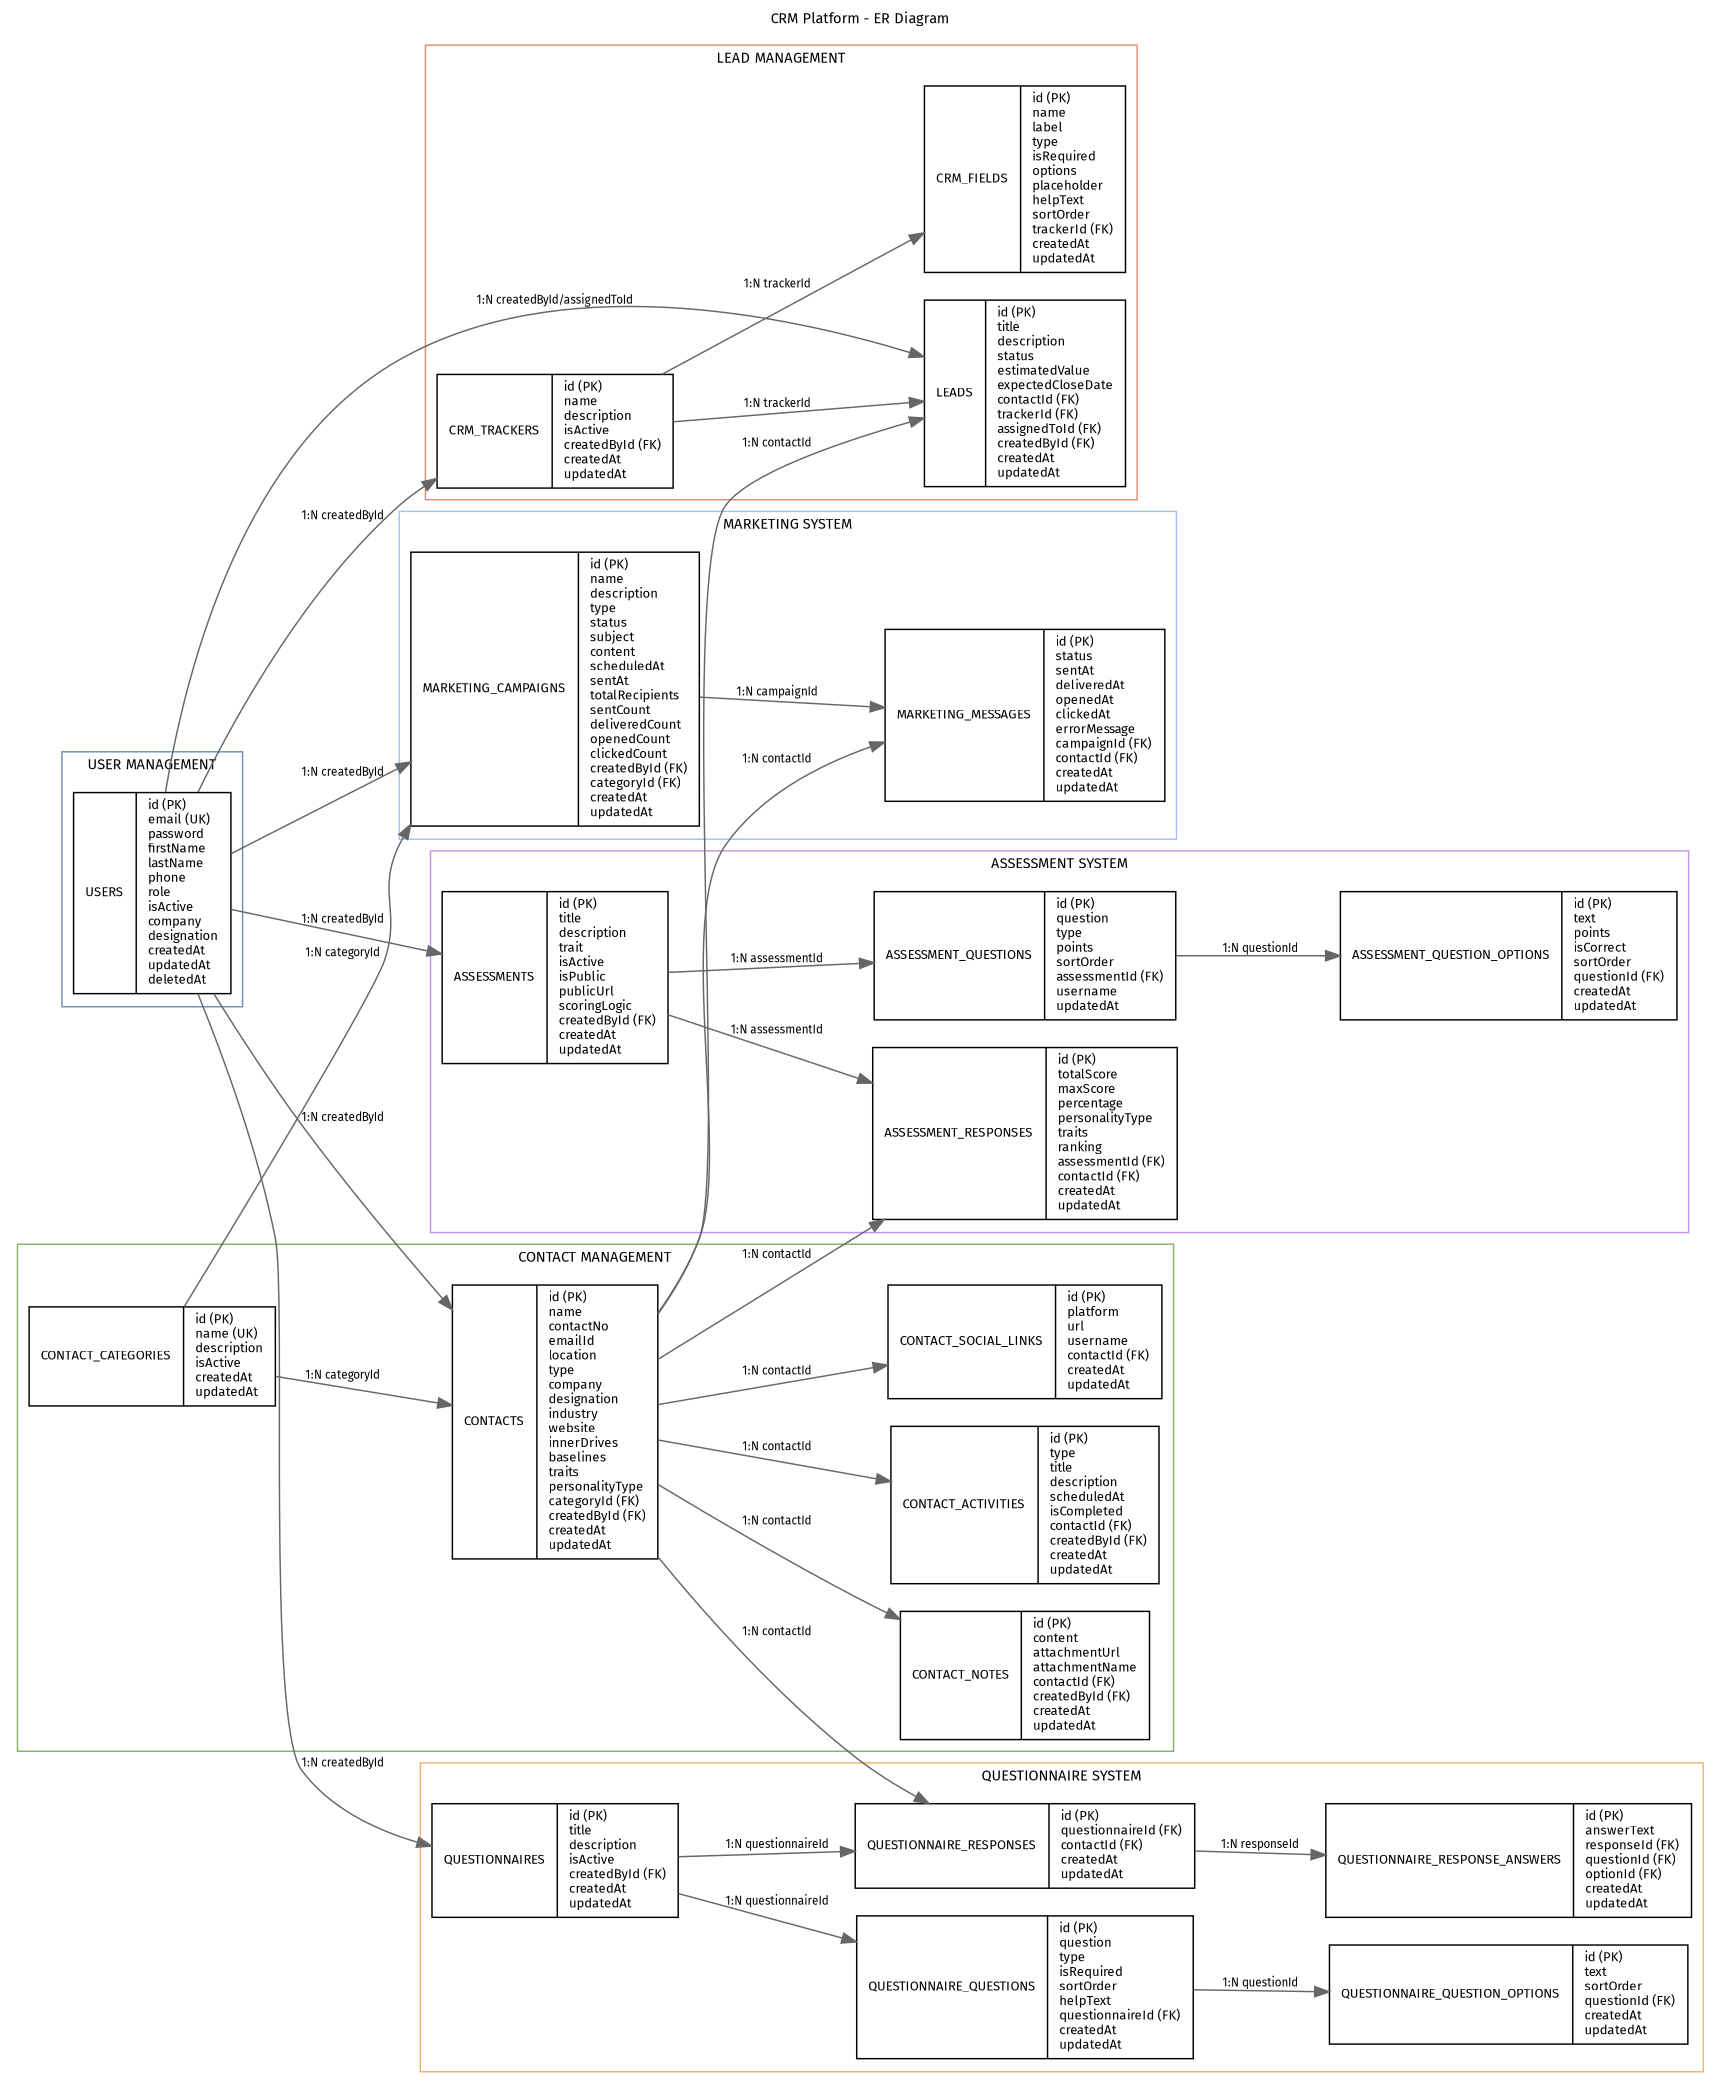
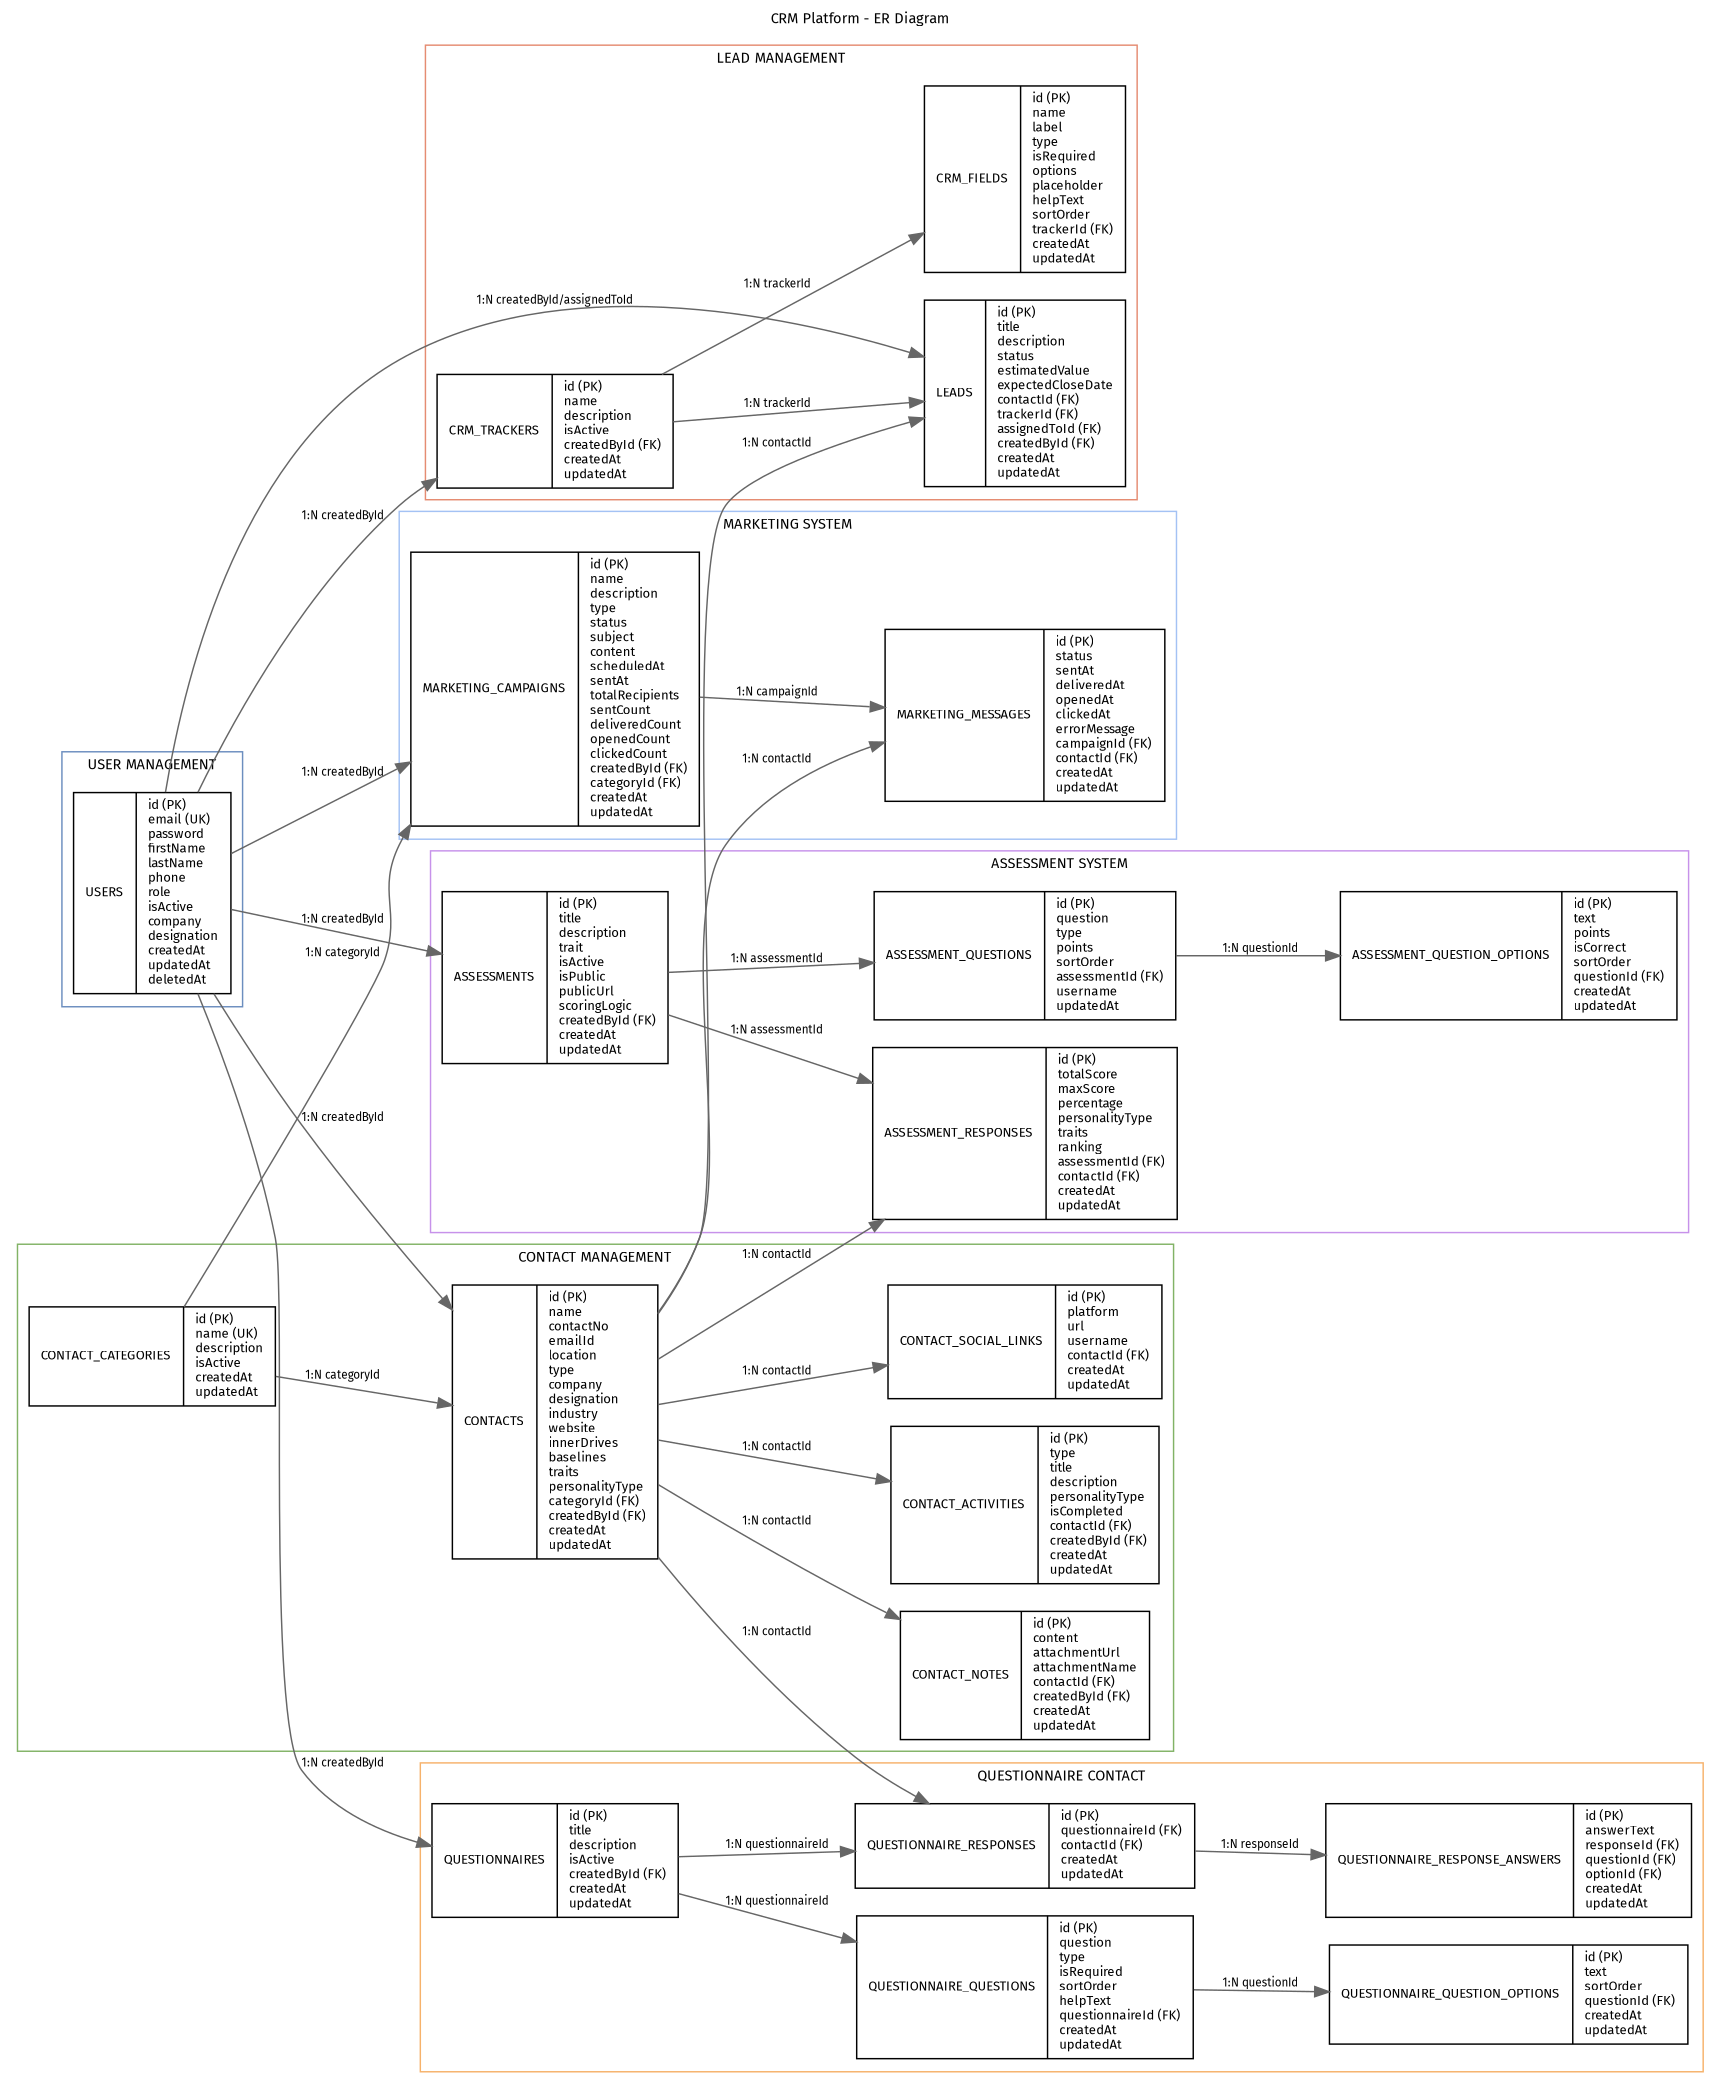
node "CONTACT_ACTIVITIES": text "scheduledAt" -> "personalityType"
cluster "QUESTIONNAIRE SYSTEM": label "QUESTIONNAIRE SYSTEM" -> "QUESTIONNAIRE CONTACT"
